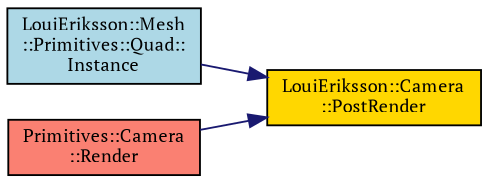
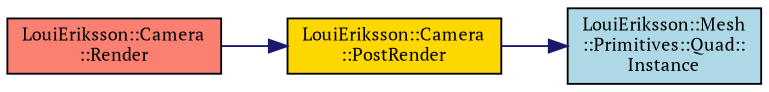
edge "LouiEriksson::Mesh ::Primitives::Quad:: Instance" -> "LouiEriksson::Camera ::PostRender": reversed
node "Primitives::Camera ::Render": label "Primitives::Camera ::Render" -> "LouiEriksson::Camera ::Render"
